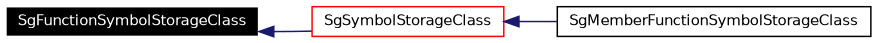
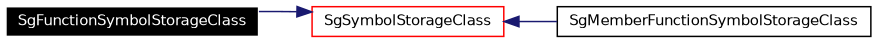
edge "SgSymbolStorageClass" -> "SgFunctionSymbolStorageClass": reversed
